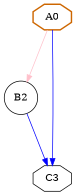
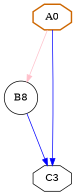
node "B2": label "B2" -> "B8"
